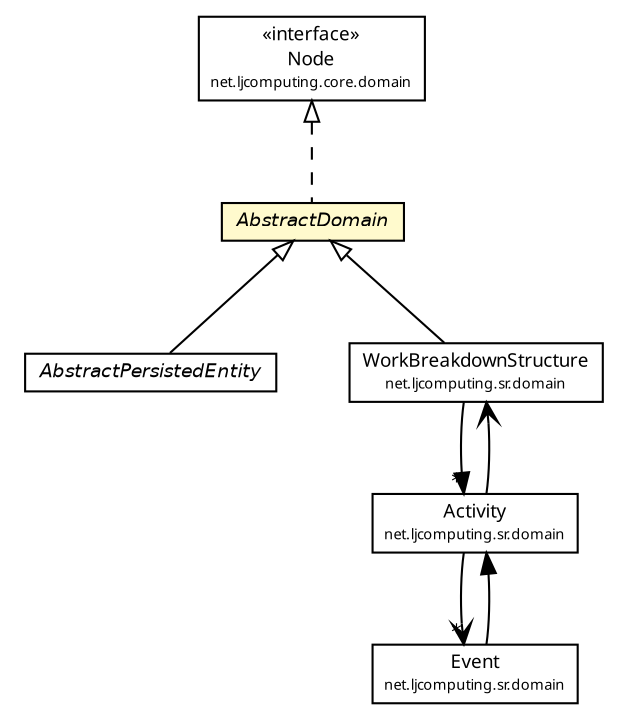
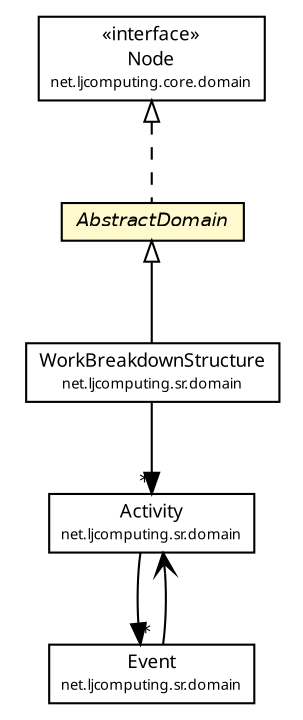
node "AbstractPersistedEntity": removed
edge "Activity" -> "WorkBreakdownStructure": removed
edge "Activity" -> "Event": arrowhead open -> normal
edge "Event" -> "Activity": arrowhead normal -> open
